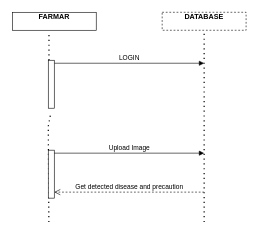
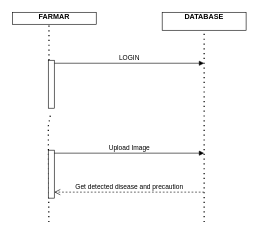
node "FARMAR": size 84x18 -> 84x12
node "DATABASE": style dashed -> solid
